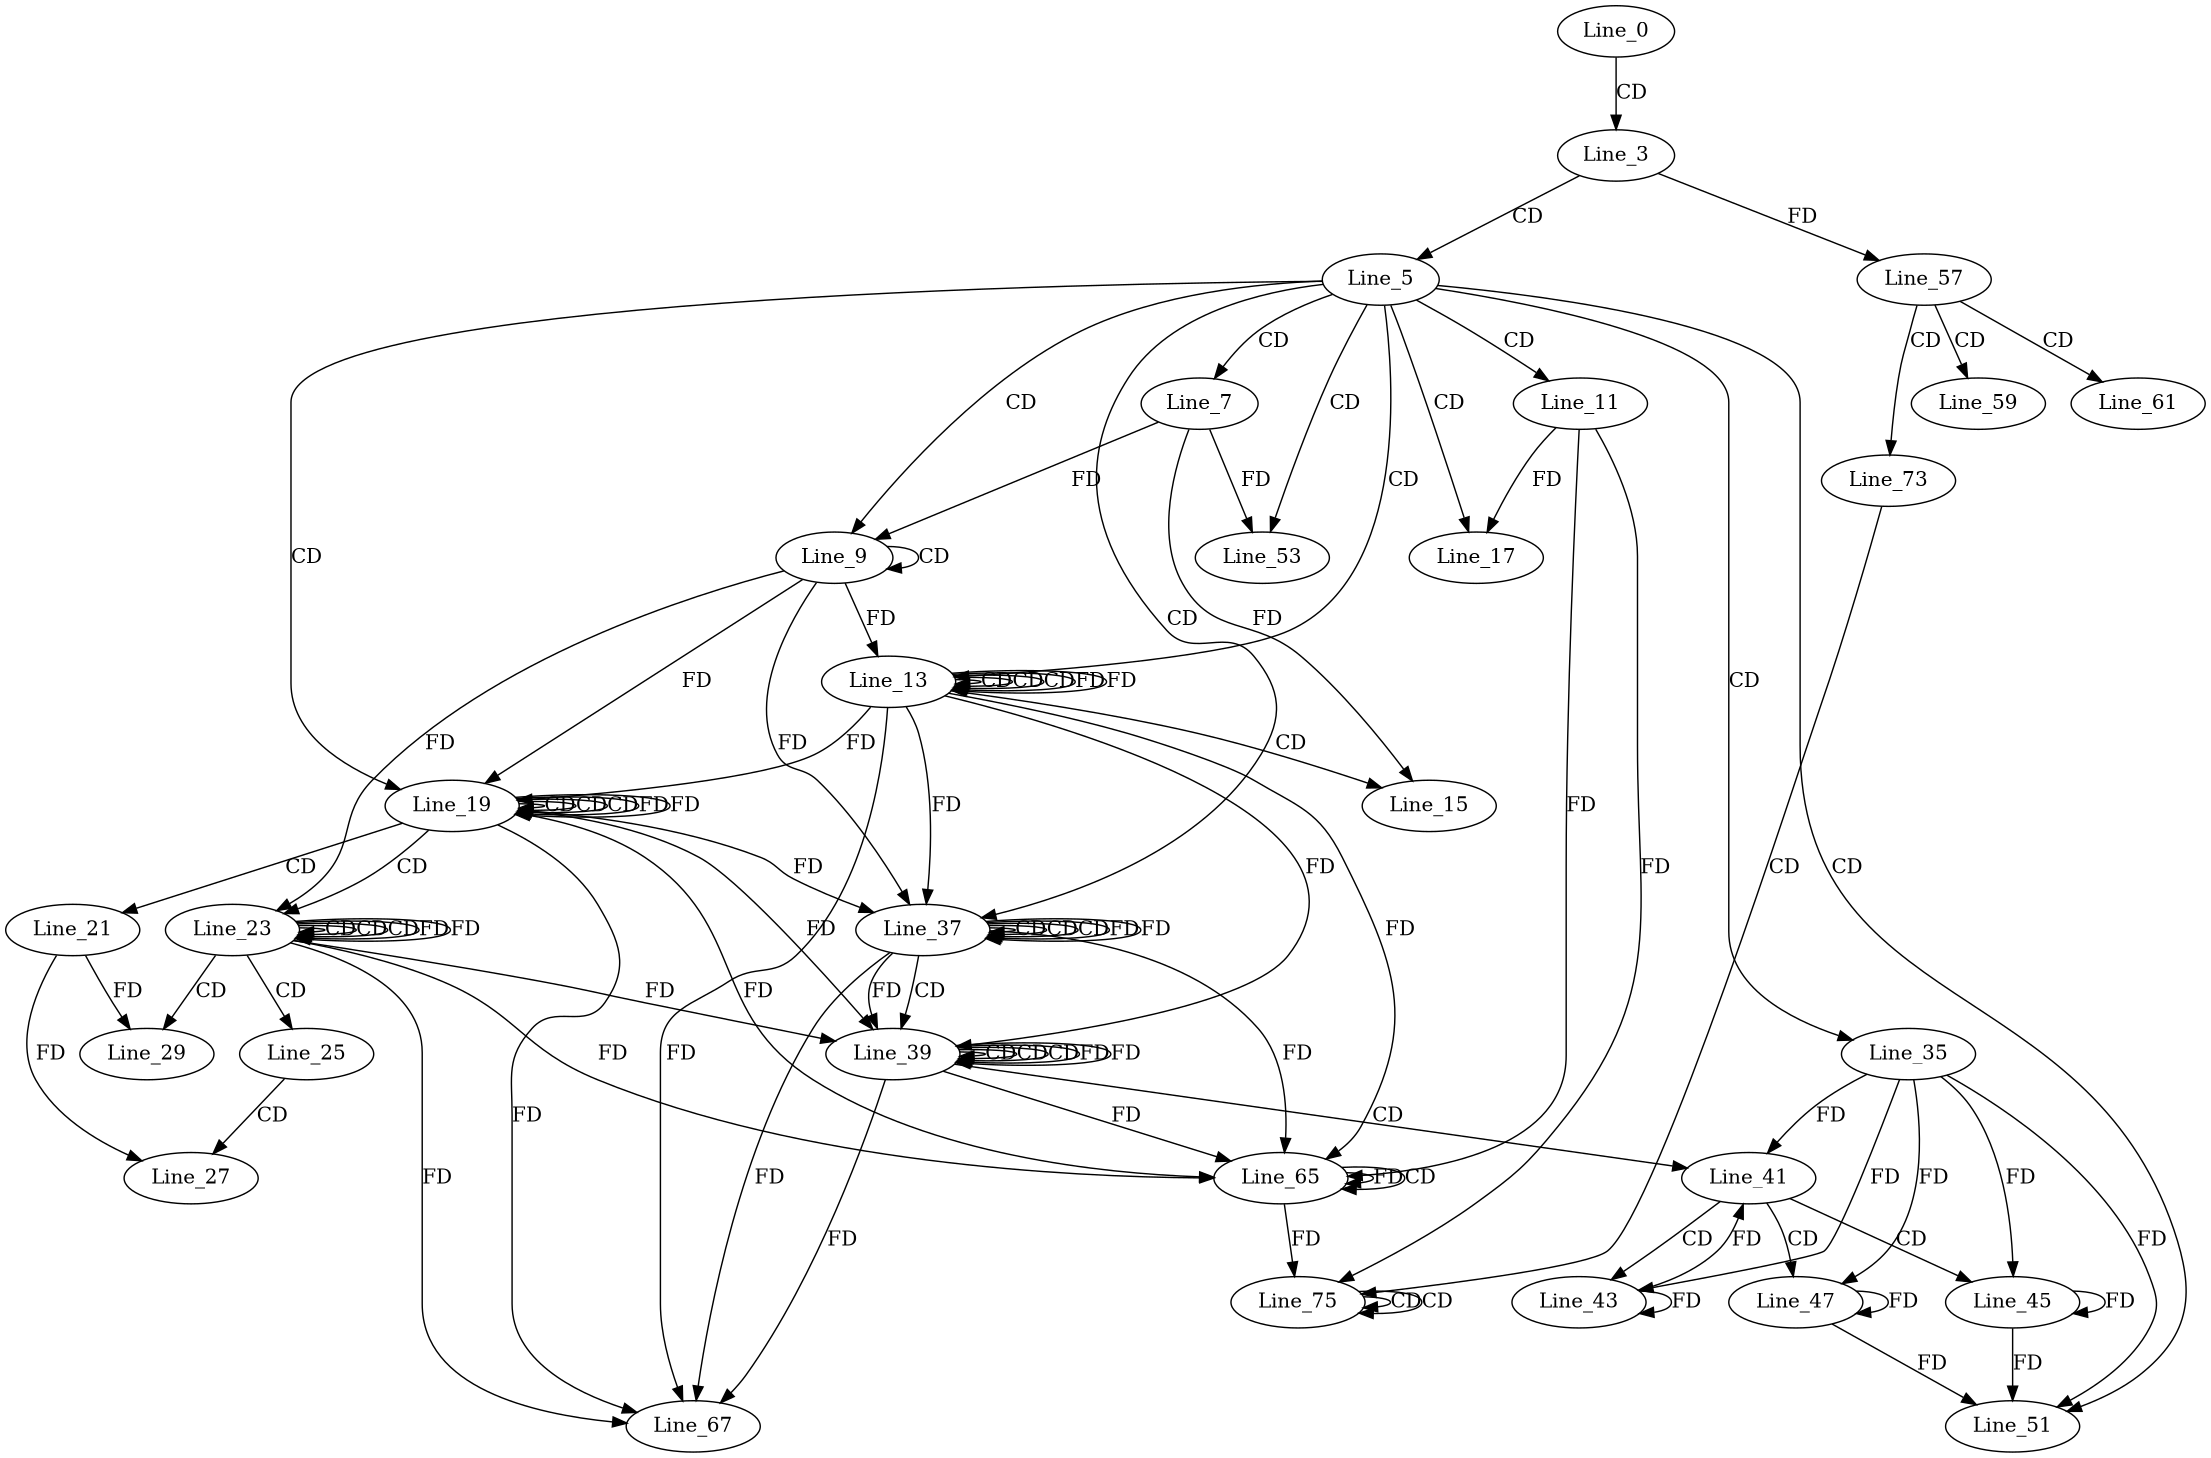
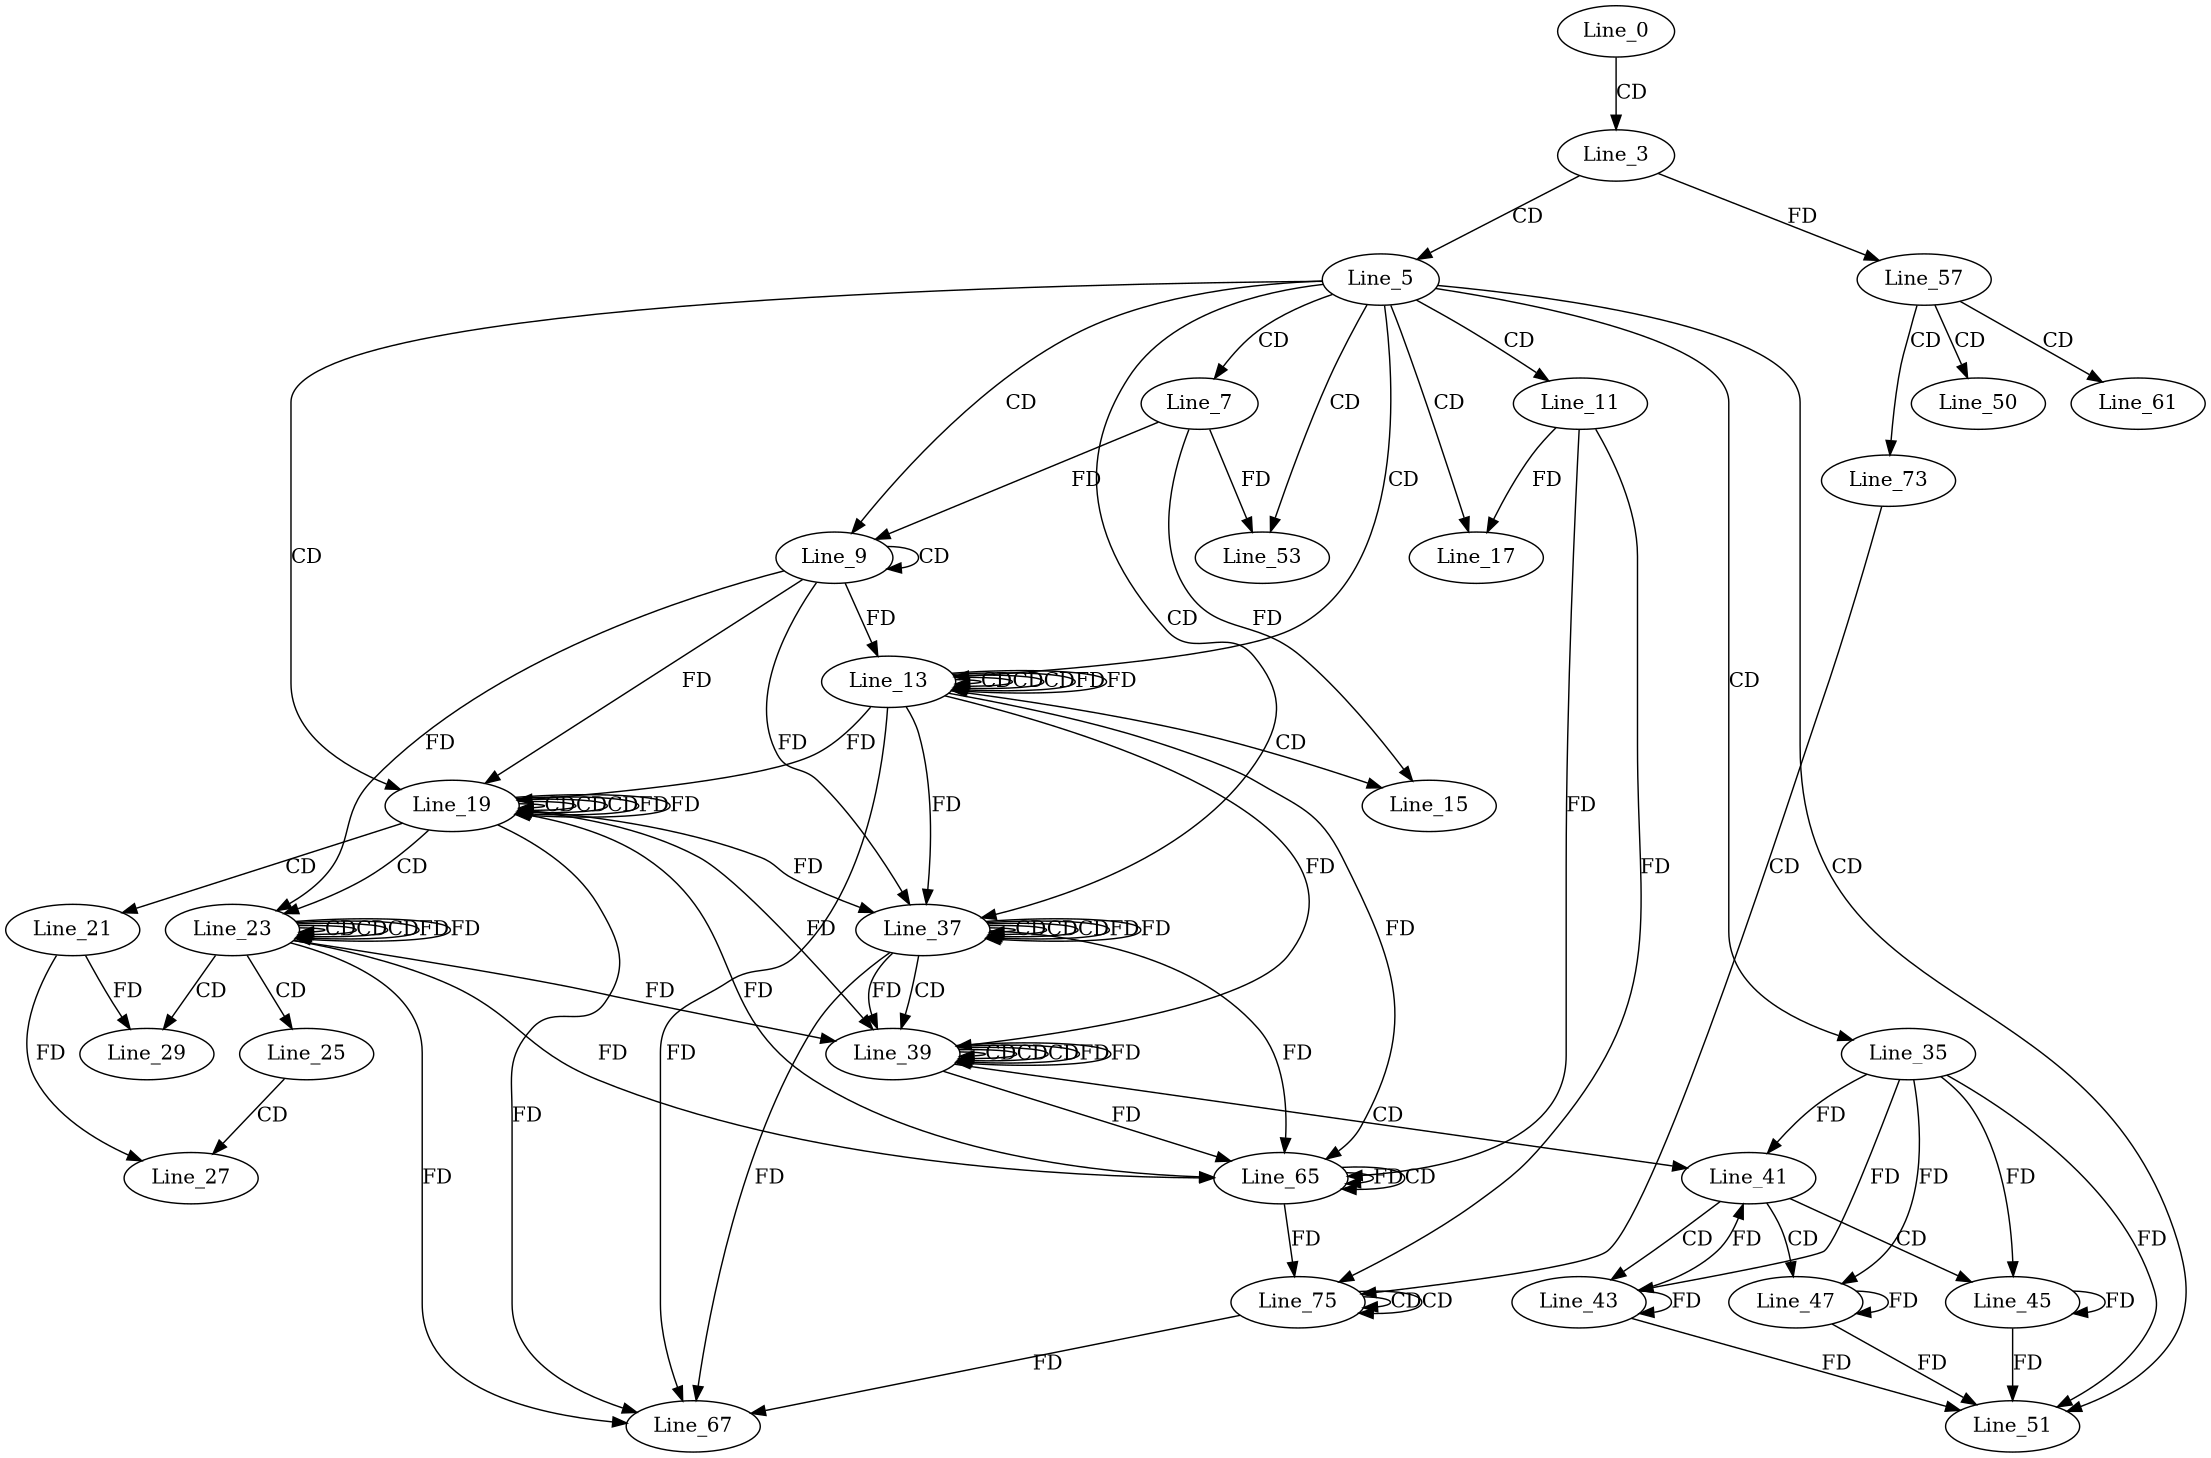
node "Line_59": label "Line_59" -> "Line_50"
edge "Line_39" -> "Line_67": now "Line_75" -> "Line_67"
edge "Line_43" -> "Line_51": added, label "FD"
